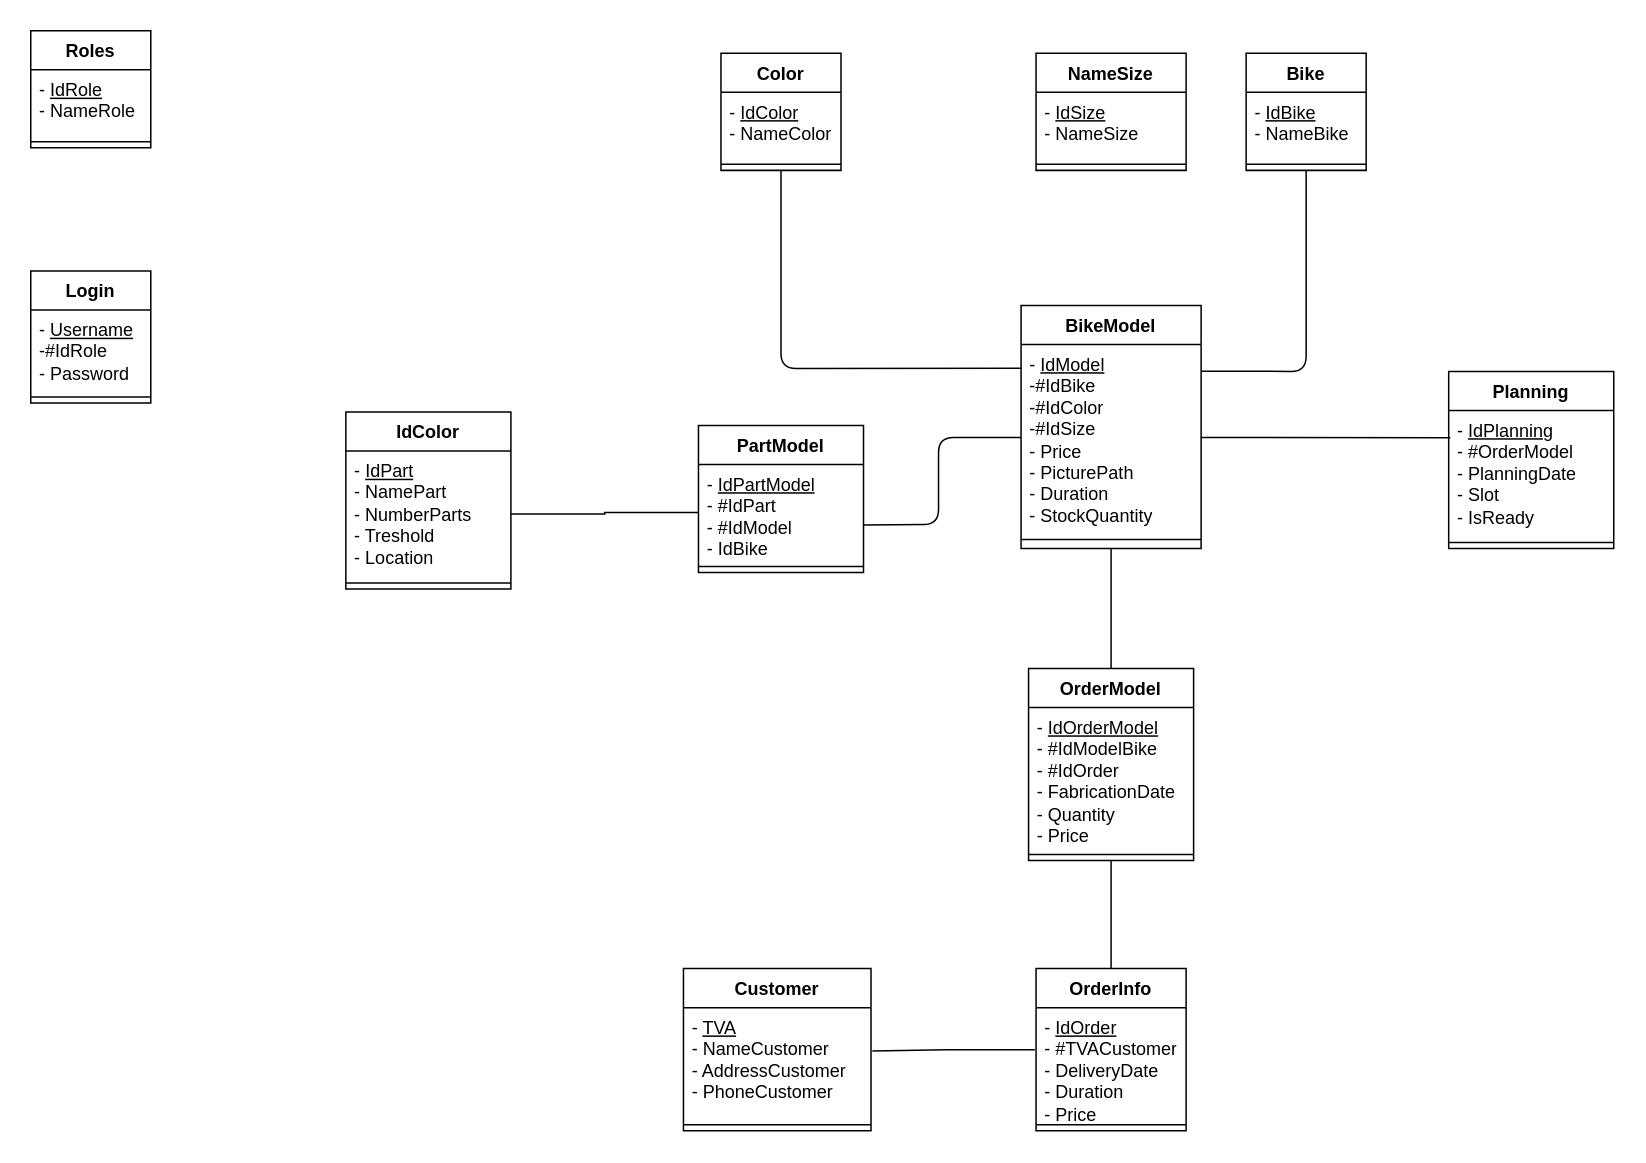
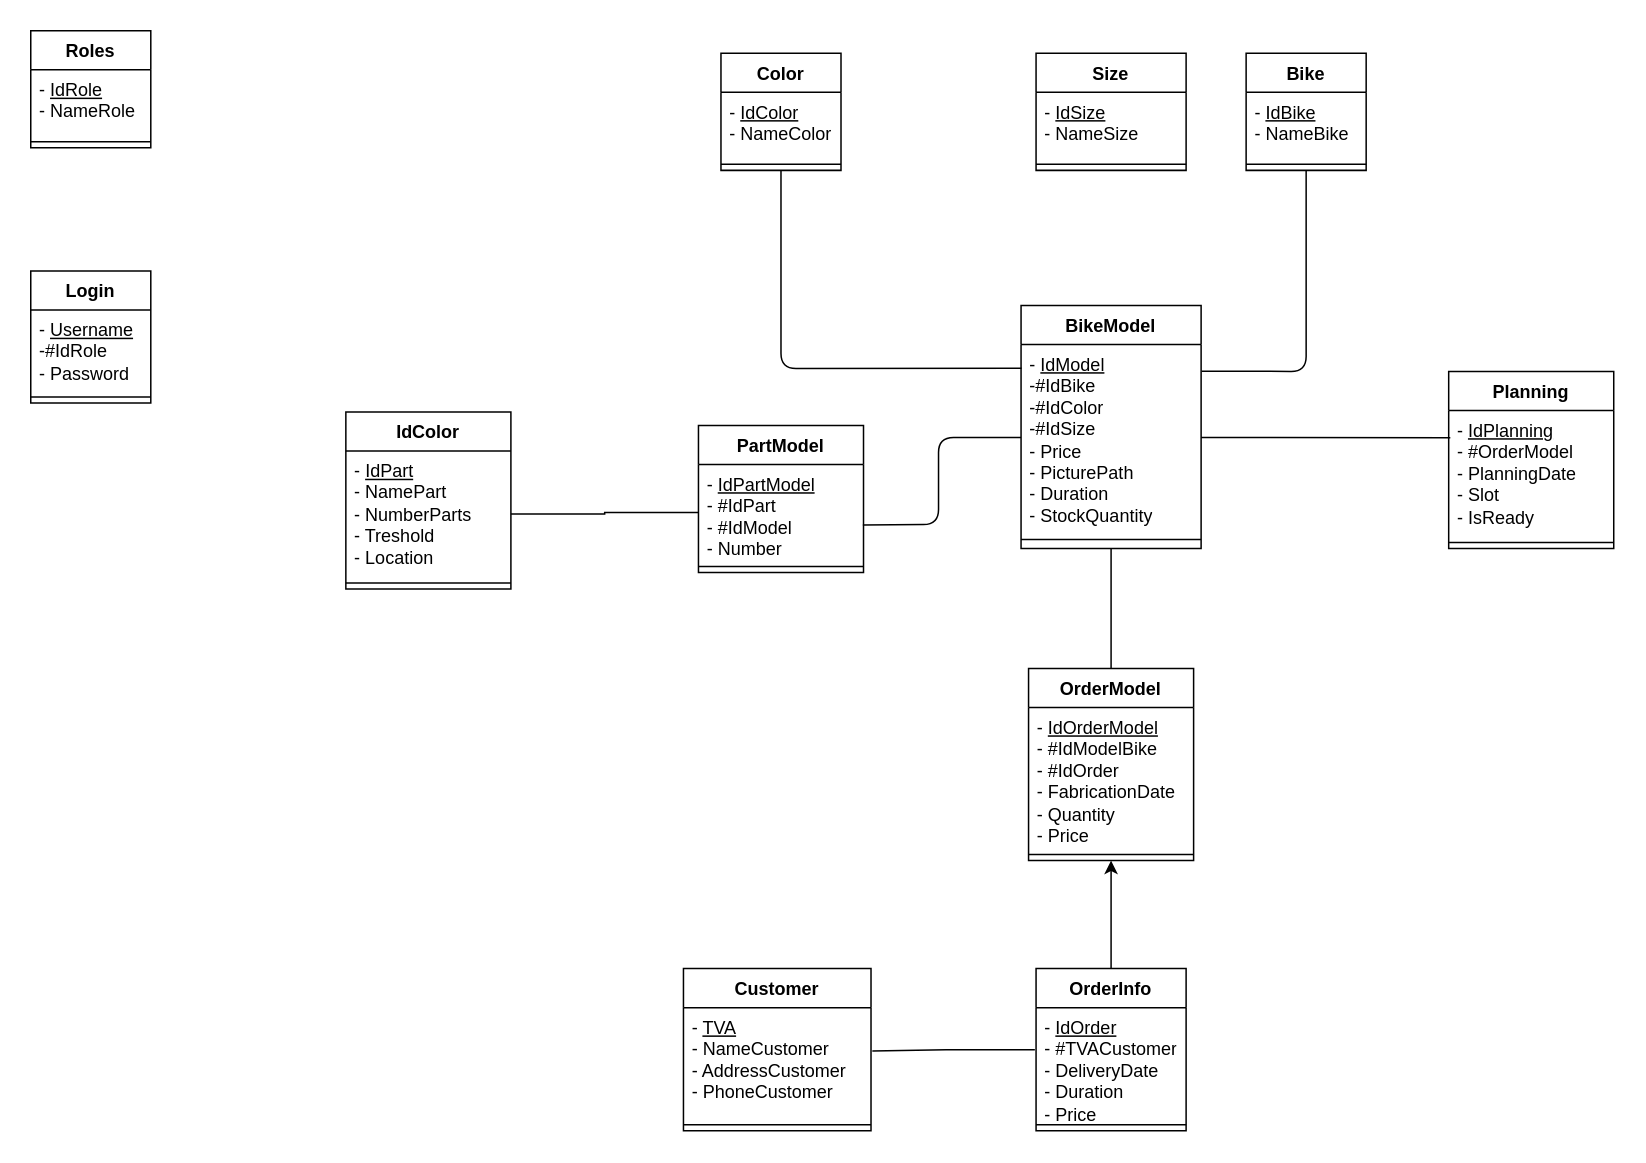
node "NameSize": label "NameSize" -> "Size"
node "- IdPartModel - #IdPart - #IdModel - IdBike": label "- IdPartModel - #IdPart - #IdModel - IdBike" -> "- IdPartModel - #IdPart - #IdModel - Number"
edge "OrderModel" -- "OrderInfo": arrowhead none -> classic
